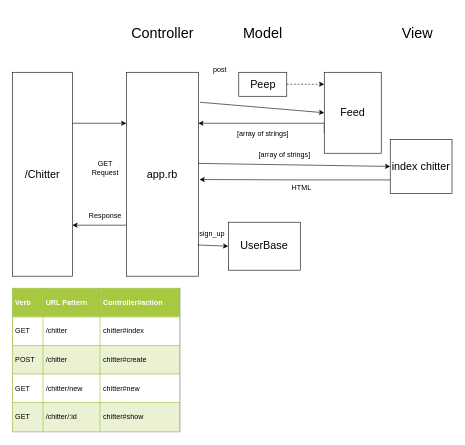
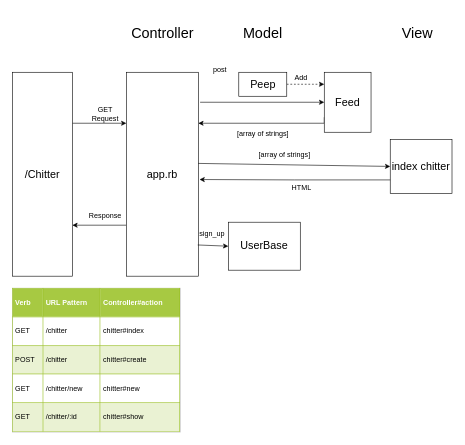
node "Add": added
node "Feed": size 57x81 -> 47x60
node "GET Request": moved (105, 168) -> (105, 114)
